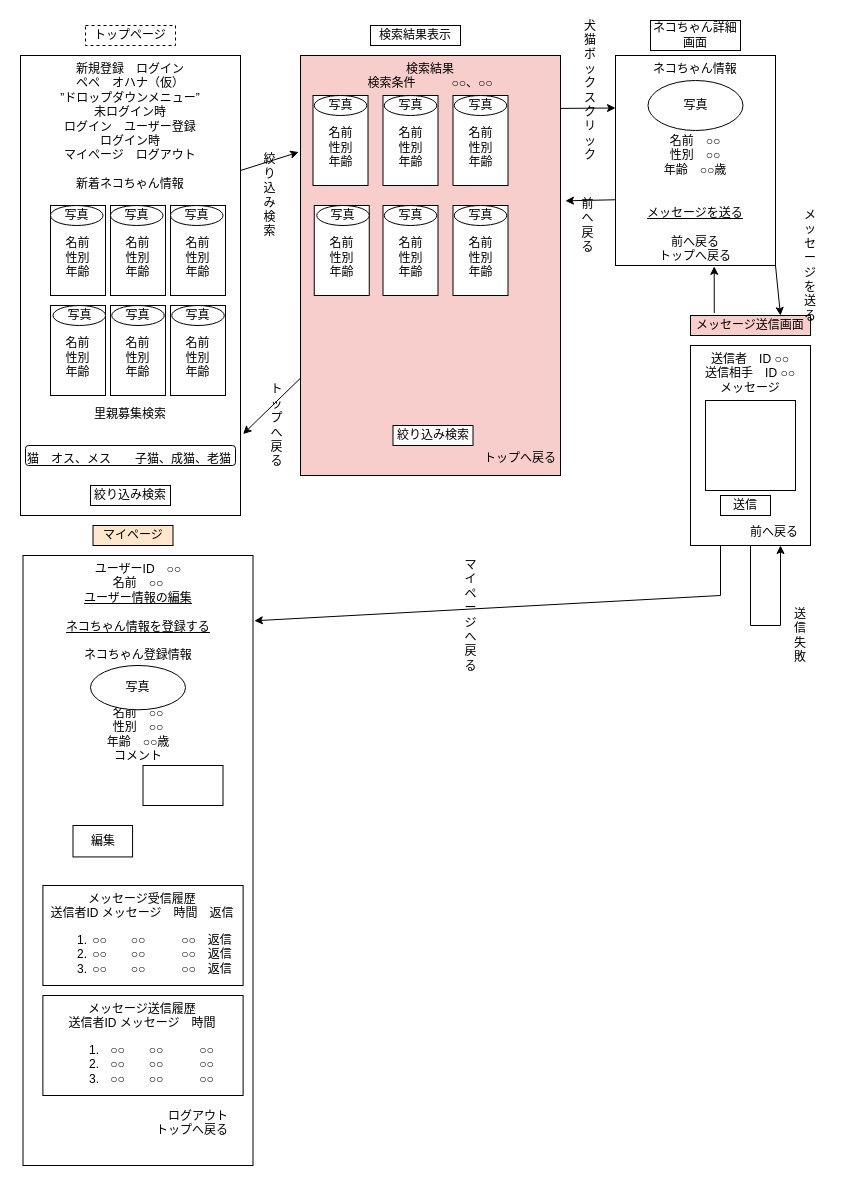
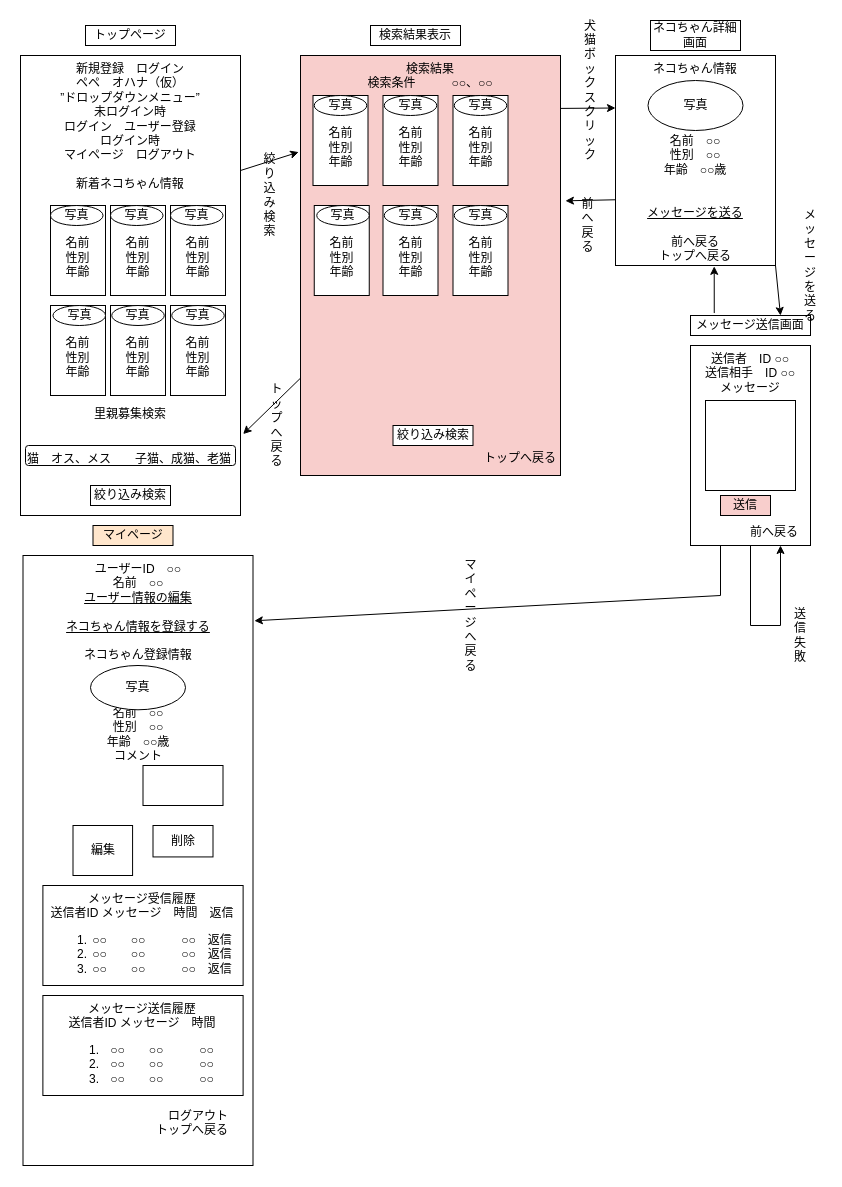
node "トップページ": style dashed -> solid
node "メッセージ送信画面": fillcolor #f8cecc -> #ffffff
node "送信": fillcolor #ffffff -> #f8cecc
node "編集": size 60x31 -> 60x50
node "削除": added
